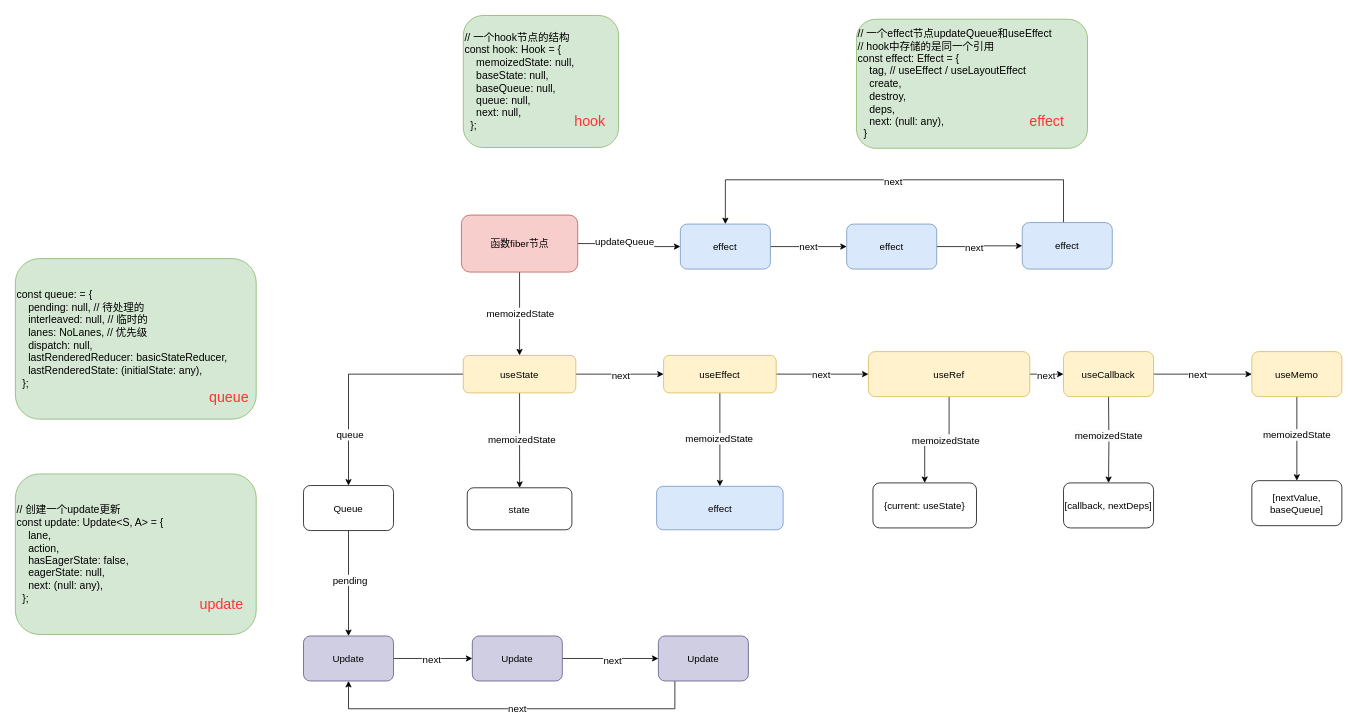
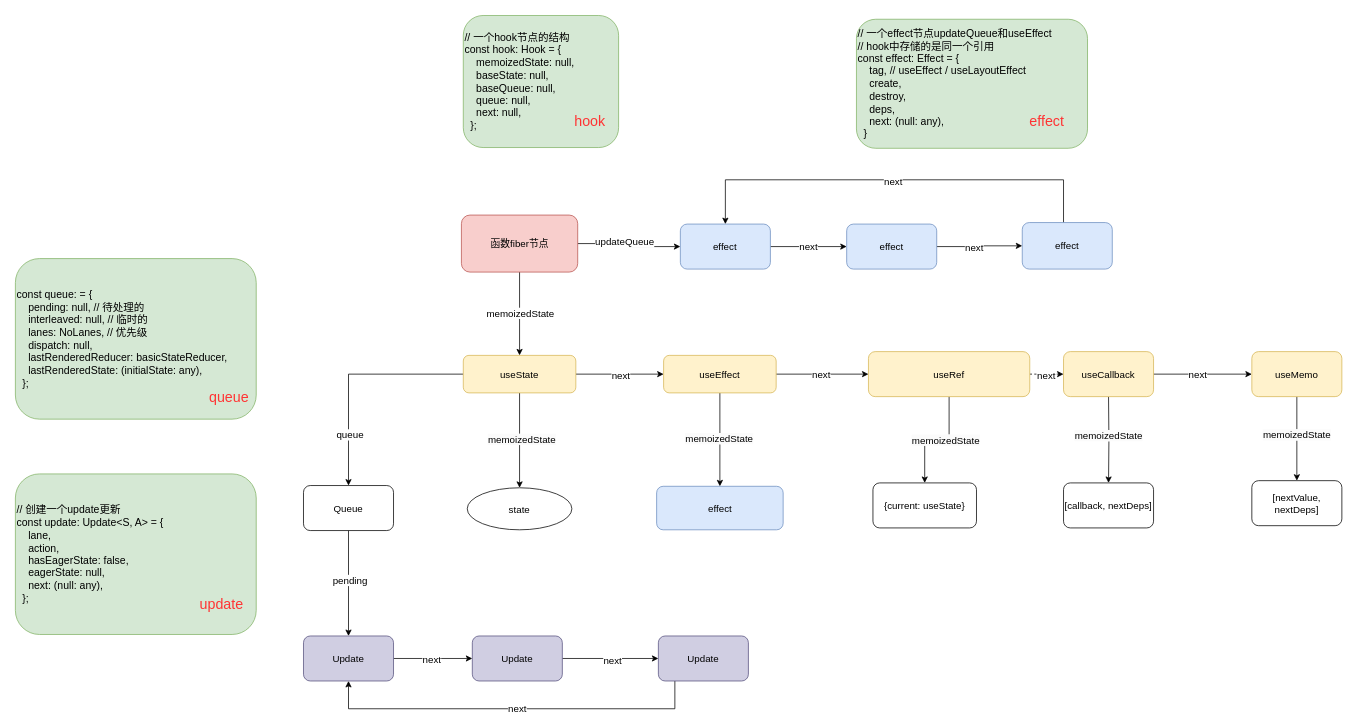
edge "useRef" -> "useCallback": style solid -> dashed
node "[nextValue, baseQueue]": label "[nextValue, baseQueue]" -> "[nextValue, nextDeps]"
node "state": shape rounded rectangle -> ellipse
